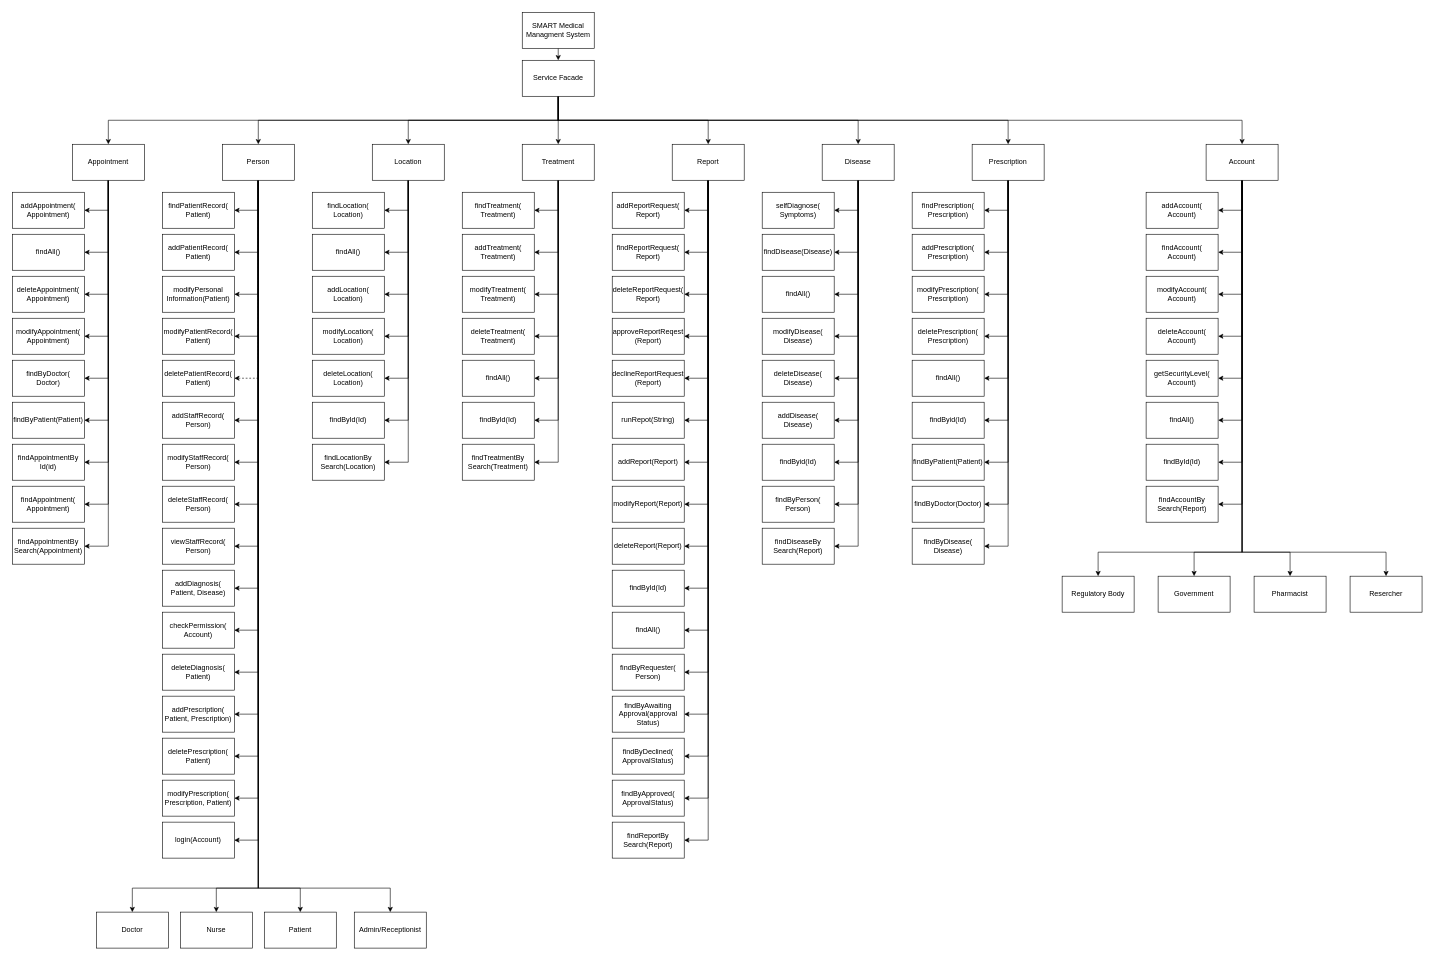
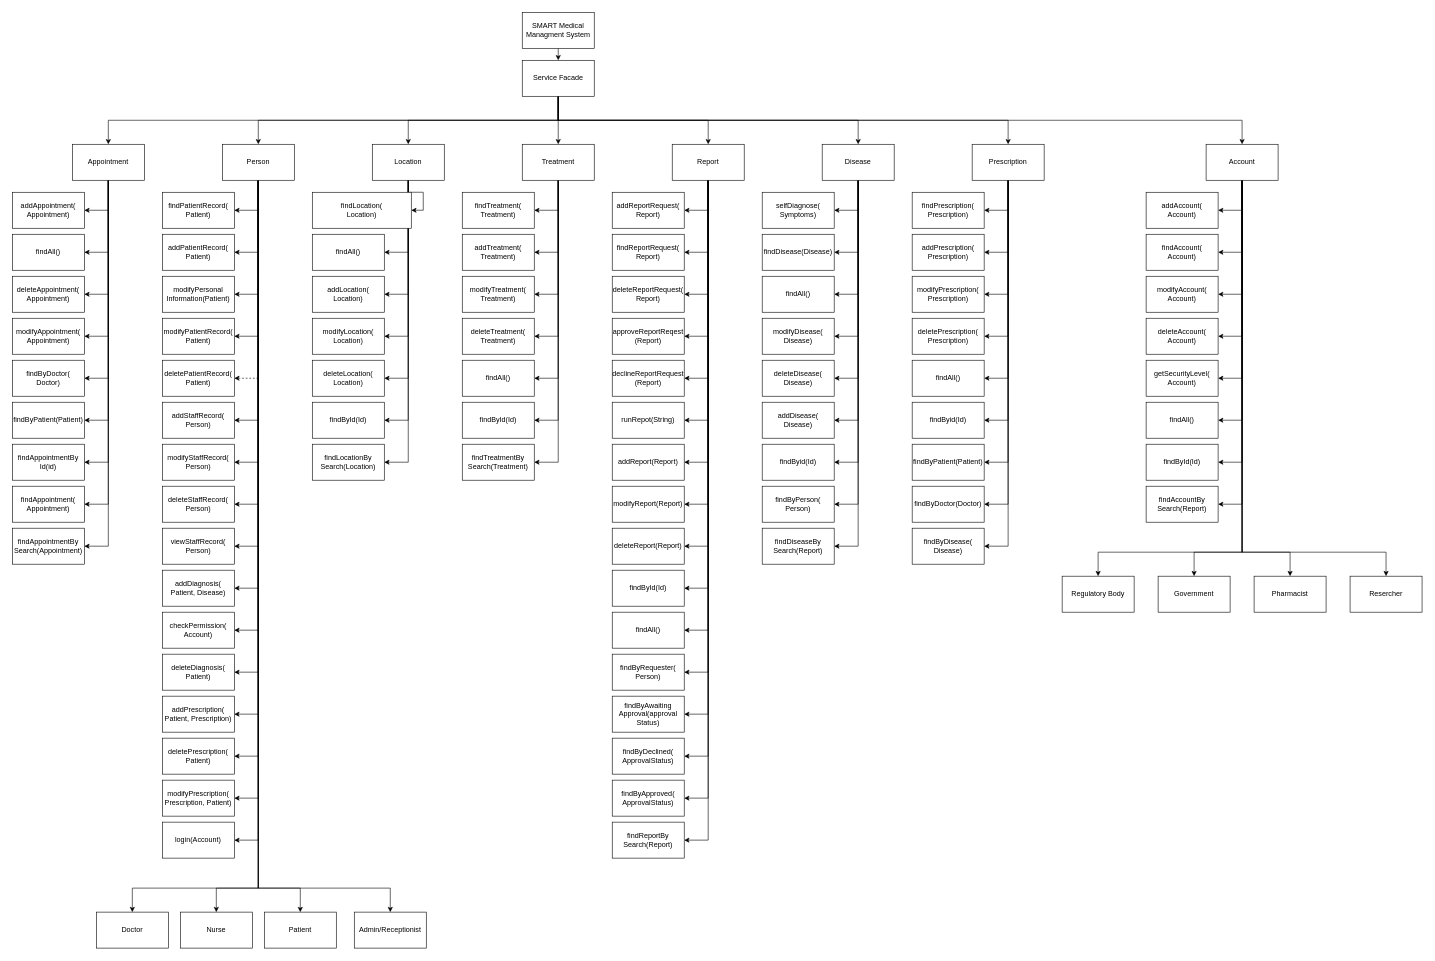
node "findLocation( Location)": size 72x36 -> 99x36
